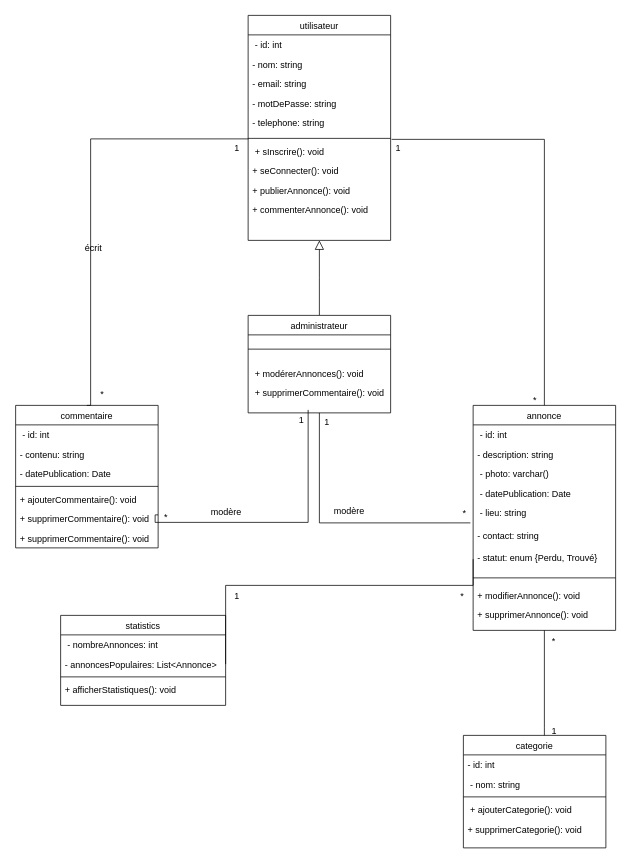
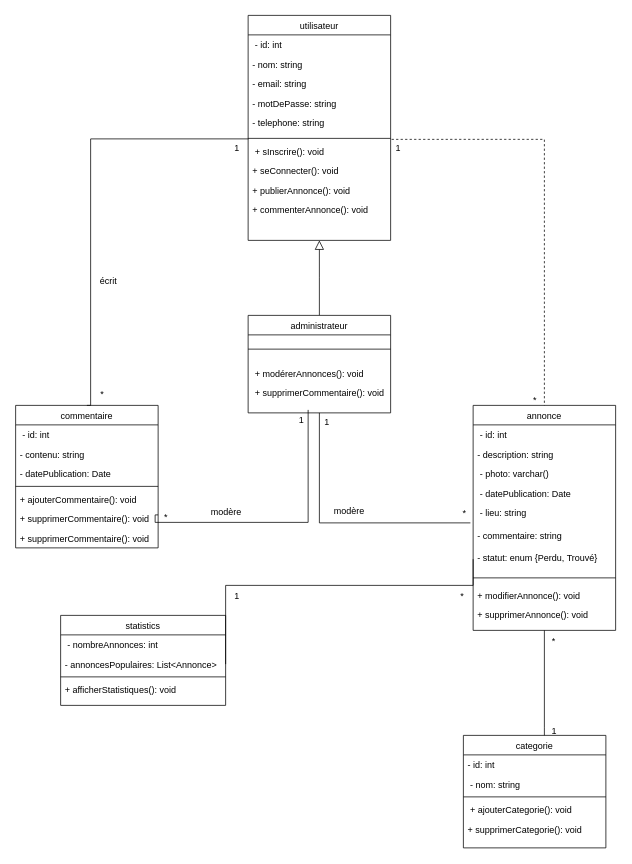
edge "+ sInscrire(): void" -- "annonce": style solid -> dashed
node "écrit": moved (93, 248) -> (108, 282)
node "- contact: string": label "- contact: string" -> "- commentaire: string"
